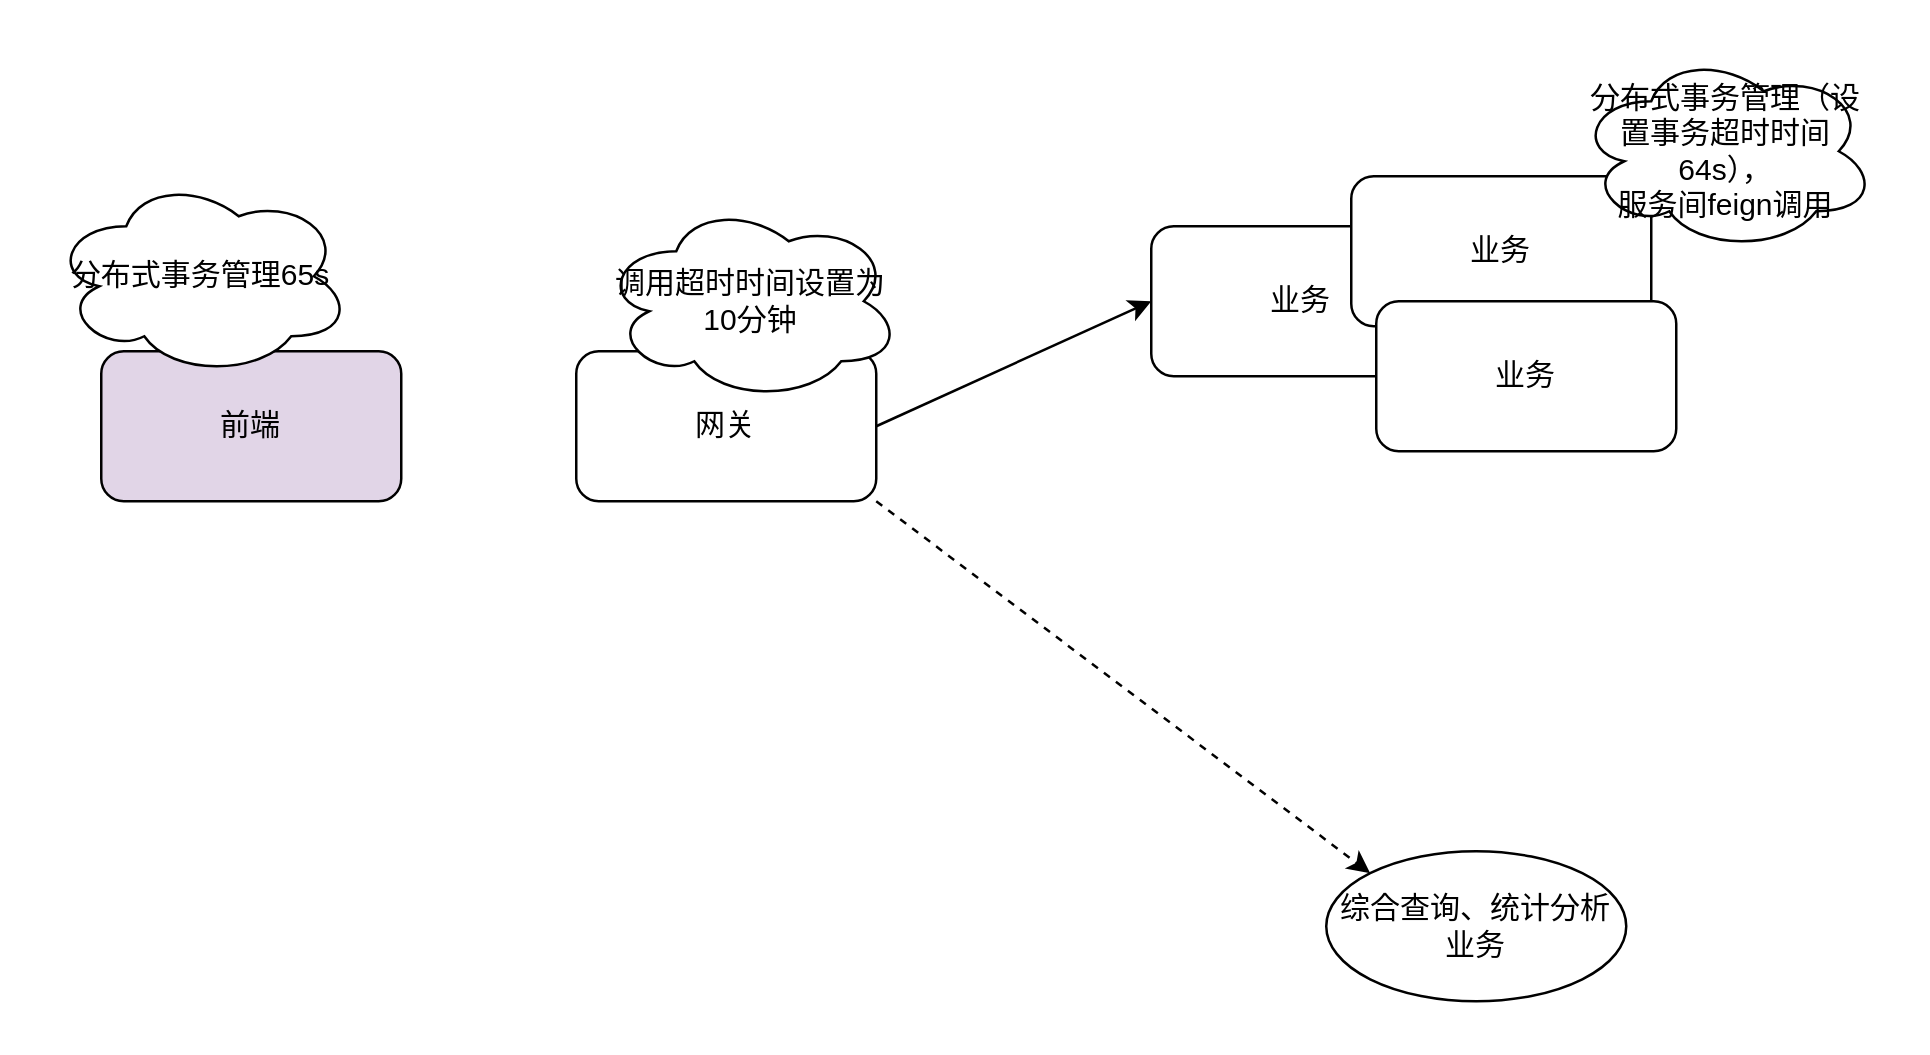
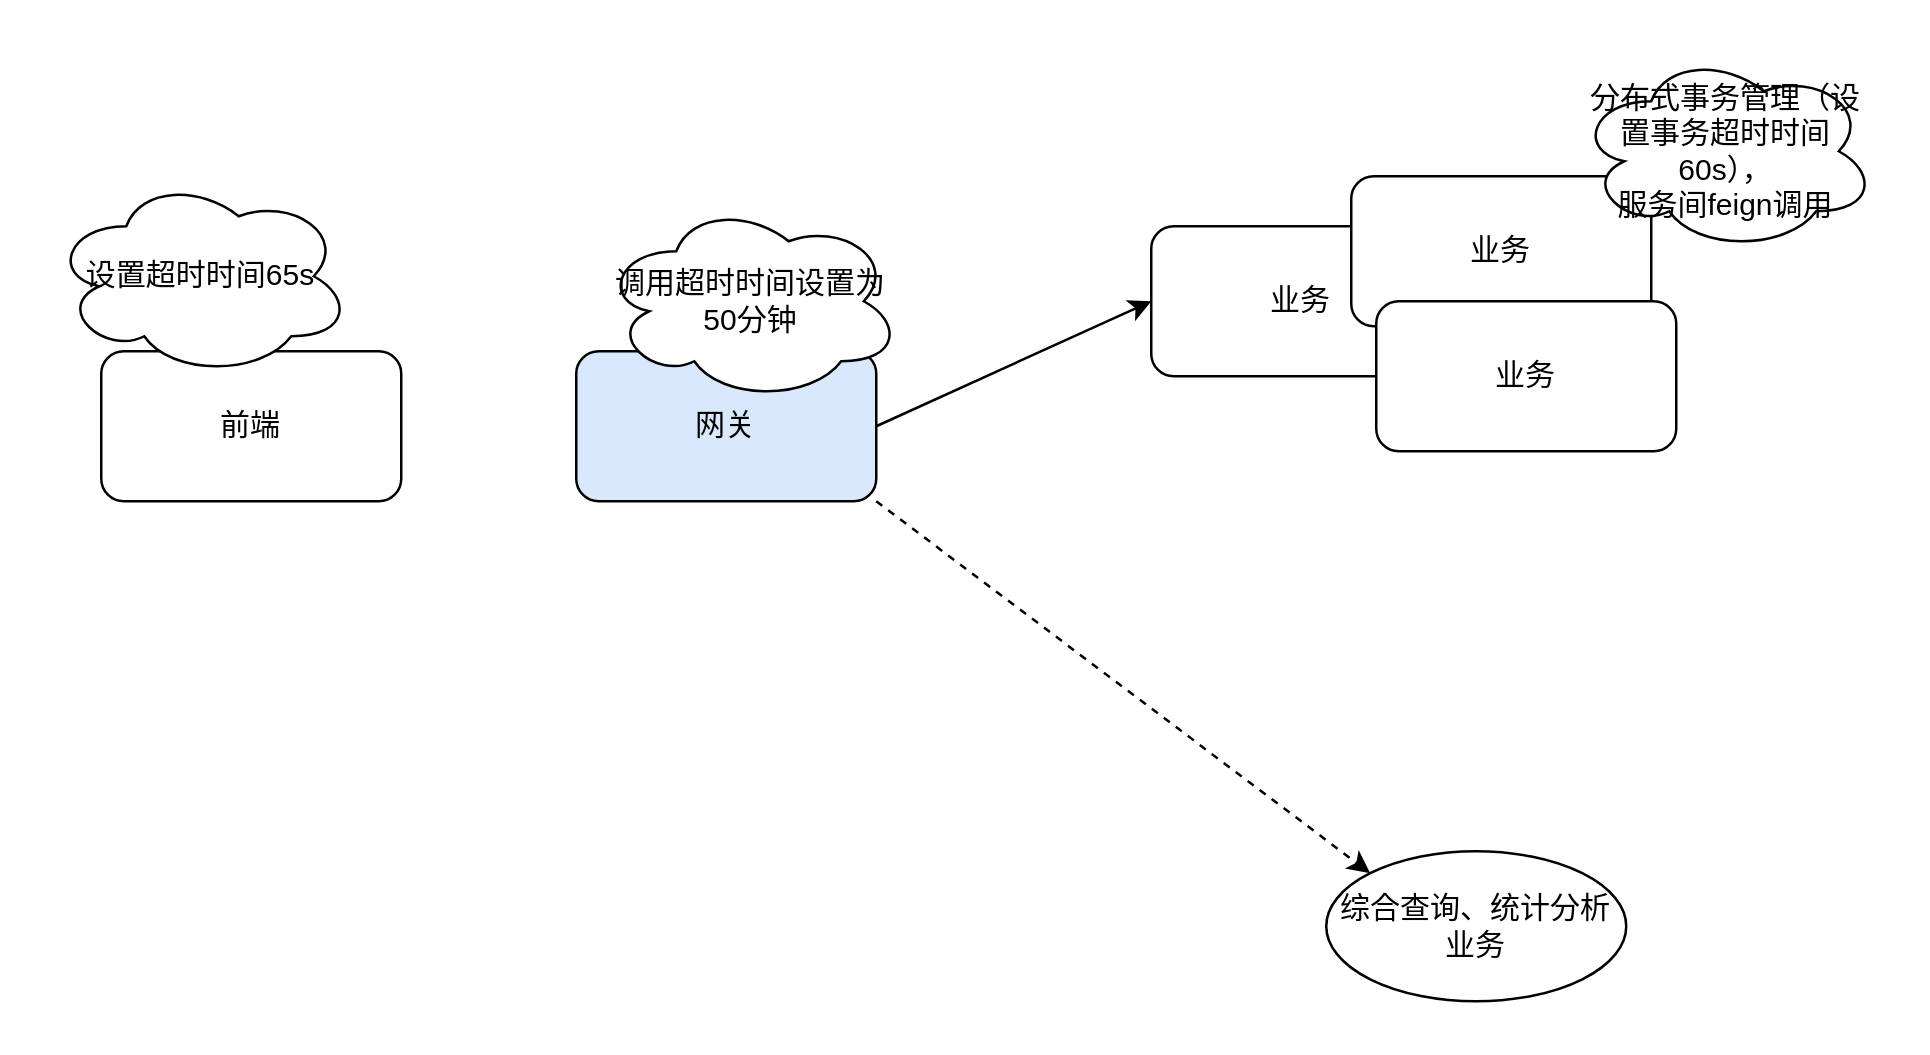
node "分布式事务管理（设置事务超时时间64s）， 服务间feign调用": label "分布式事务管理（设置事务超时时间64s）， 服务间feign调用" -> "分布式事务管理（设置事务超时时间60s）， 服务间feign调用"
node "分布式事务管理65s": label "分布式事务管理65s" -> "设置超时时间65s"
node "调用超时时间设置为10分钟": label "调用超时时间设置为10分钟" -> "调用超时时间设置为50分钟"
node "前端": fillcolor #e1d5e7 -> #ffffff
node "网关": fillcolor #ffffff -> #dae8fc
